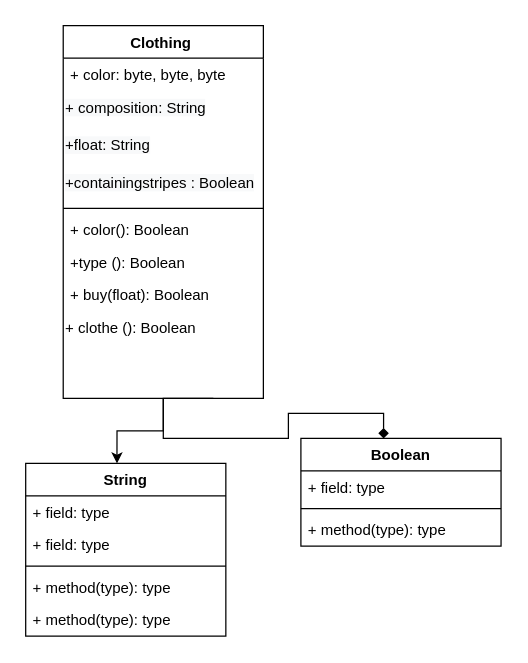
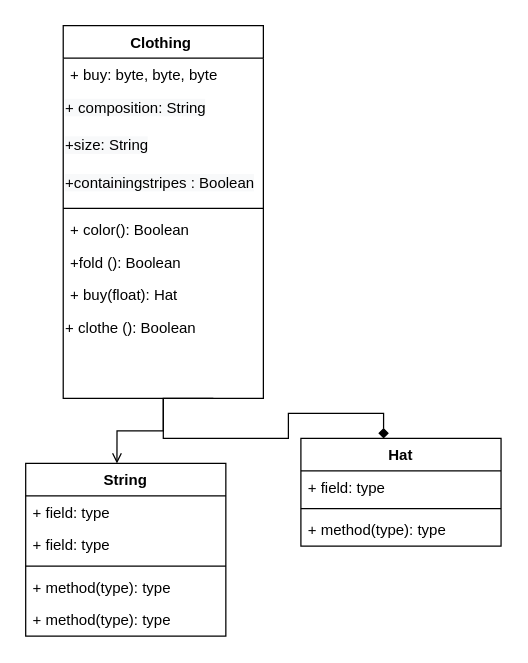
node "+ color: byte, byte, byte": label "+ color: byte, byte, byte" -> "+ buy: byte, byte, byte"
node "+float: String": label "+float: String" -> "+size: String"
node "+type (): Boolean": label "+type (): Boolean" -> "+fold (): Boolean"
node "+ buy(float): Boolean": label "+ buy(float): Boolean" -> "+ buy(float): Hat"
edge "+ clothe (): Boolean" -> "String": arrowhead classic -> open
node "Boolean": label "Boolean" -> "Hat"
